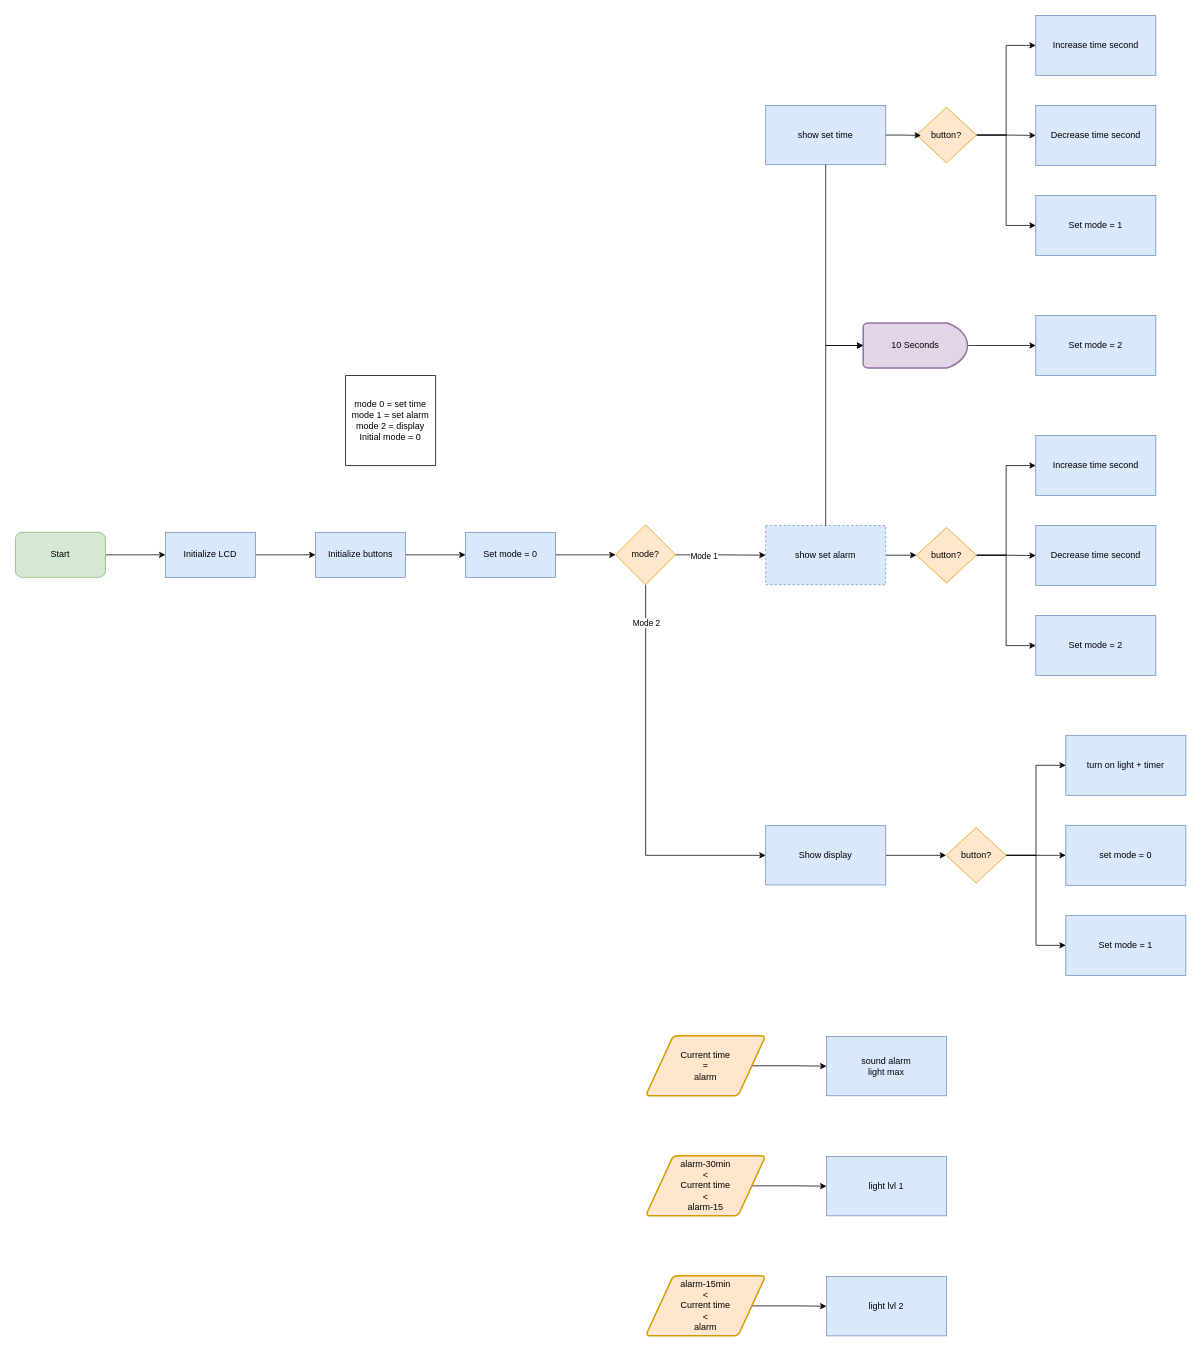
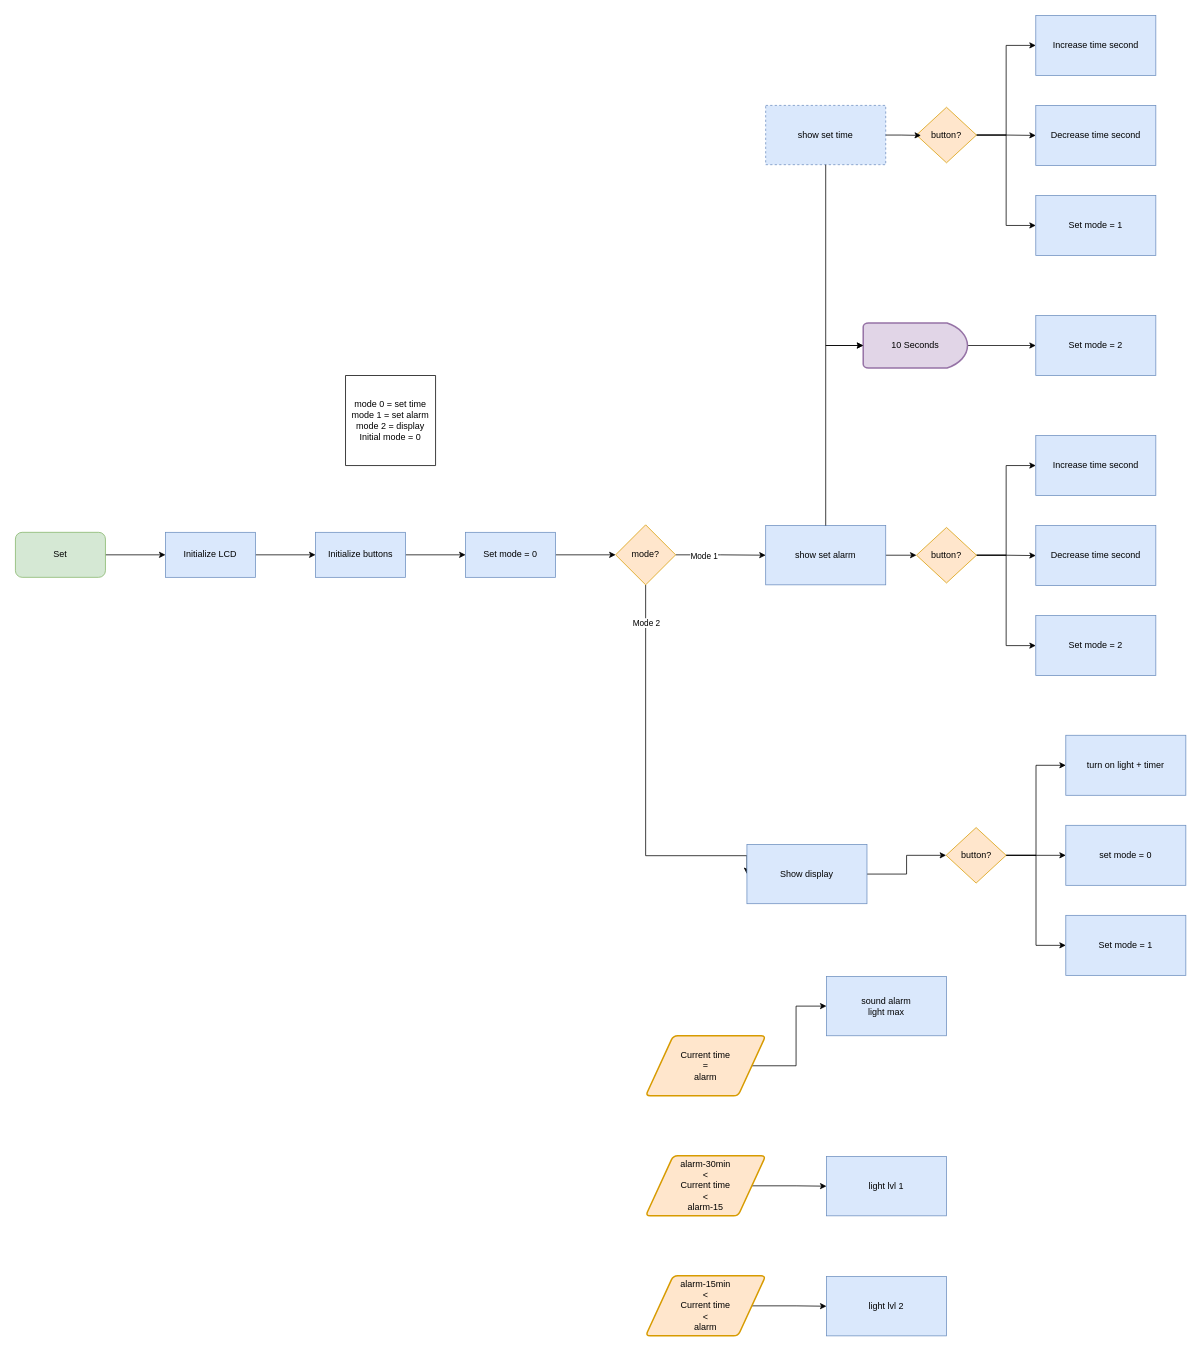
node "show set time": style solid -> dashed
node "Start": label "Start" -> "Set"
node "show set alarm": style dashed -> solid
node "Show display": moved (825, 855) -> (807, 874)
node "sound alarm light max": moved (886, 1066) -> (886, 1006)
